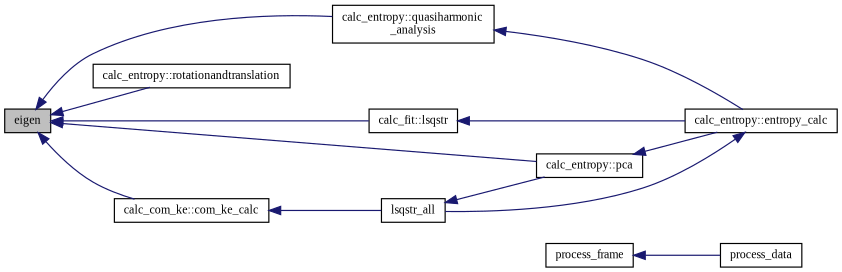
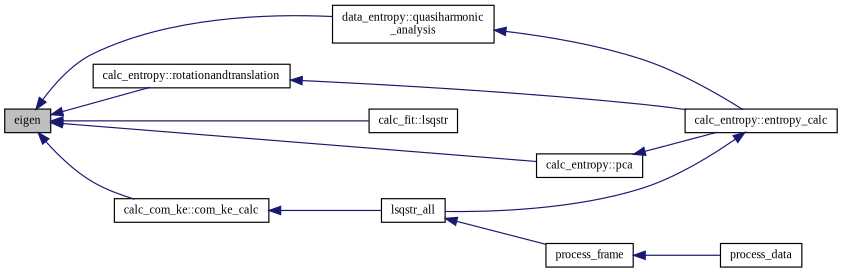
node "calc_entropy::quasiharmonic _analysis": label "calc_entropy::quasiharmonic _analysis" -> "data_entropy::quasiharmonic _analysis"
edge "calc_entropy::entropy_calc" -> "calc_fit::lsqstr": now "calc_entropy::entropy_calc" -> "calc_entropy::rotationandtranslation"
edge "calc_entropy::pca" -> "lsqstr_all": now "process_frame" -> "lsqstr_all"
